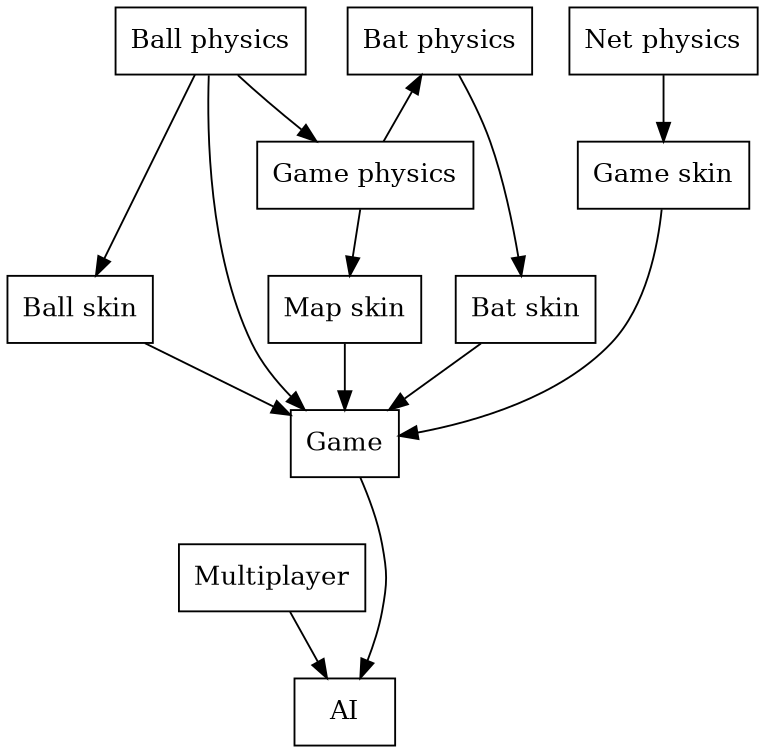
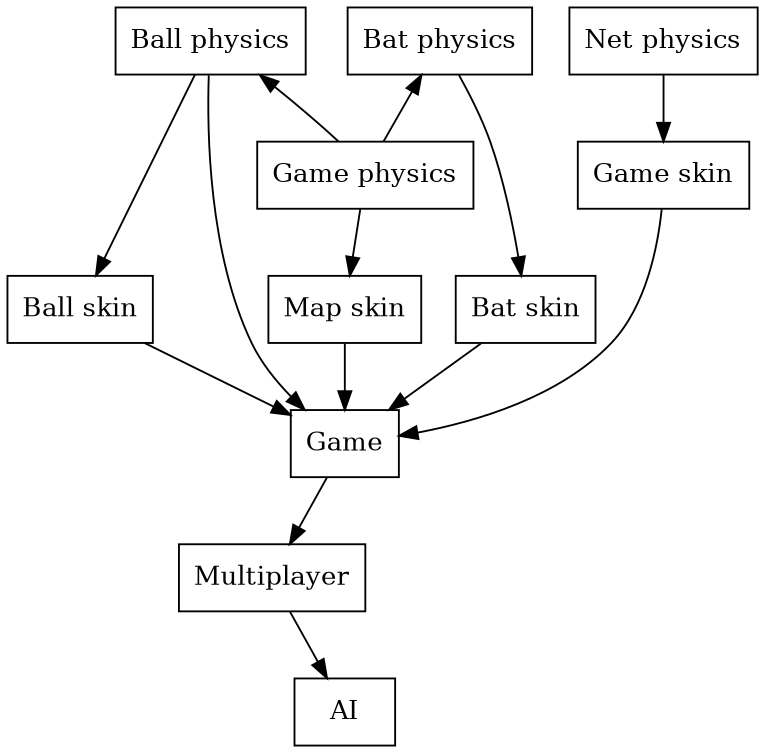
edge "Ball physics" -> "Game physics": reversed
edge "Game" -> "AI": now "Game" -> "Multiplayer"
